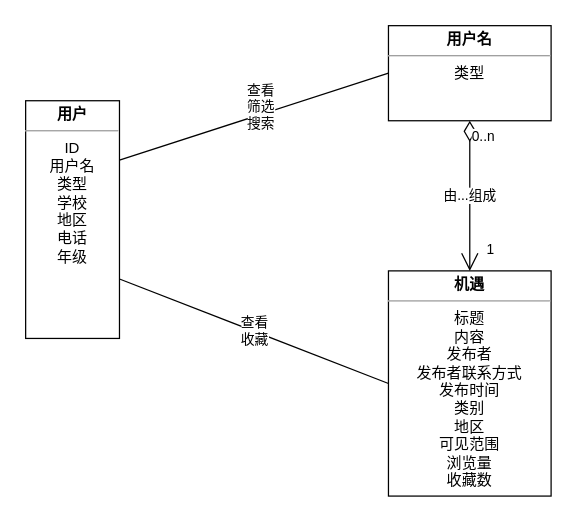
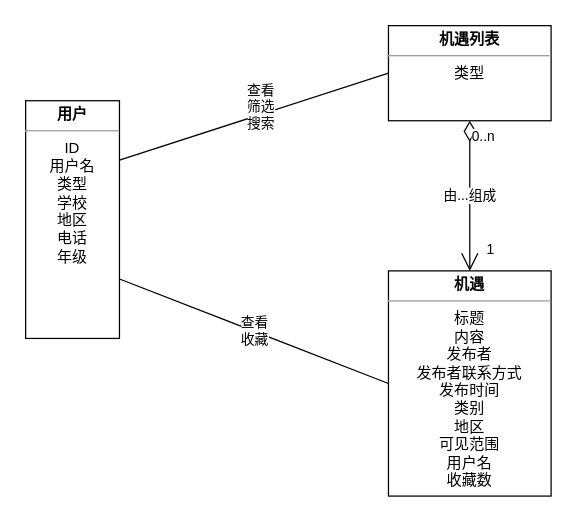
node "用户名 类型": label "用户名 类型" -> "机遇列表 类型"
node "机遇 标题 内容 发布者 发布者联系方式 发布时间 类别 地区 可见范围 浏览量 收藏数": label "机遇 标题 内容 发布者 发布者联系方式 发布时间 类别 地区 可见范围 浏览量 收藏数" -> "机遇 标题 内容 发布者 发布者联系方式 发布时间 类别 地区 可见范围 用户名 收藏数"
